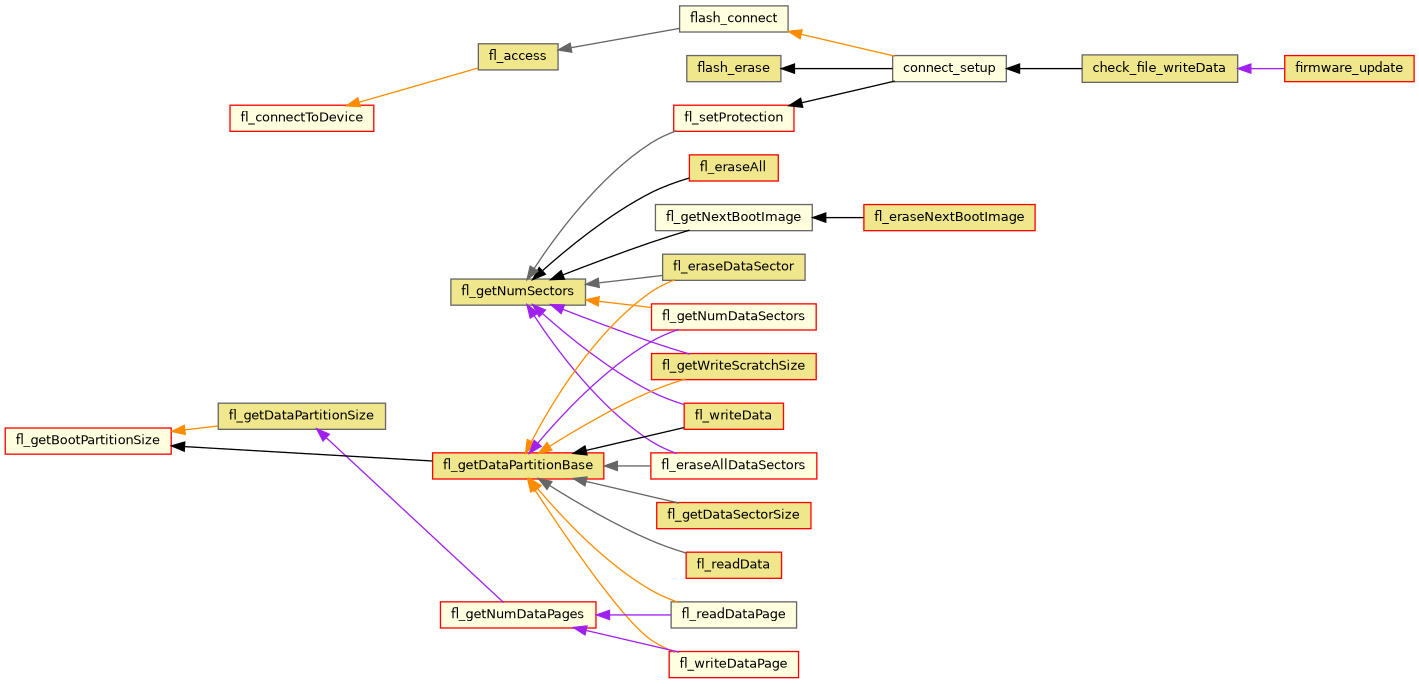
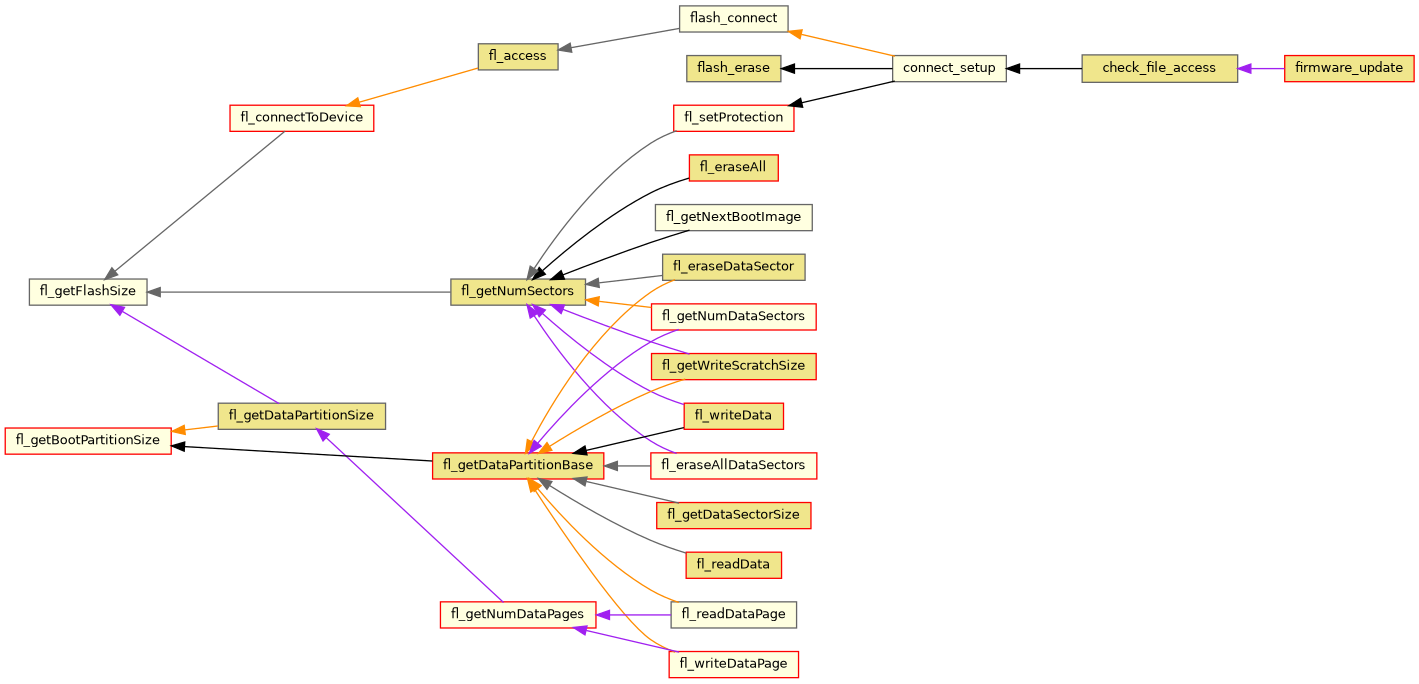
node "check_file_writeData": label "check_file_writeData" -> "check_file_access"
node "fl_eraseNextBootImage": removed
node "fl_getFlashSize": added
